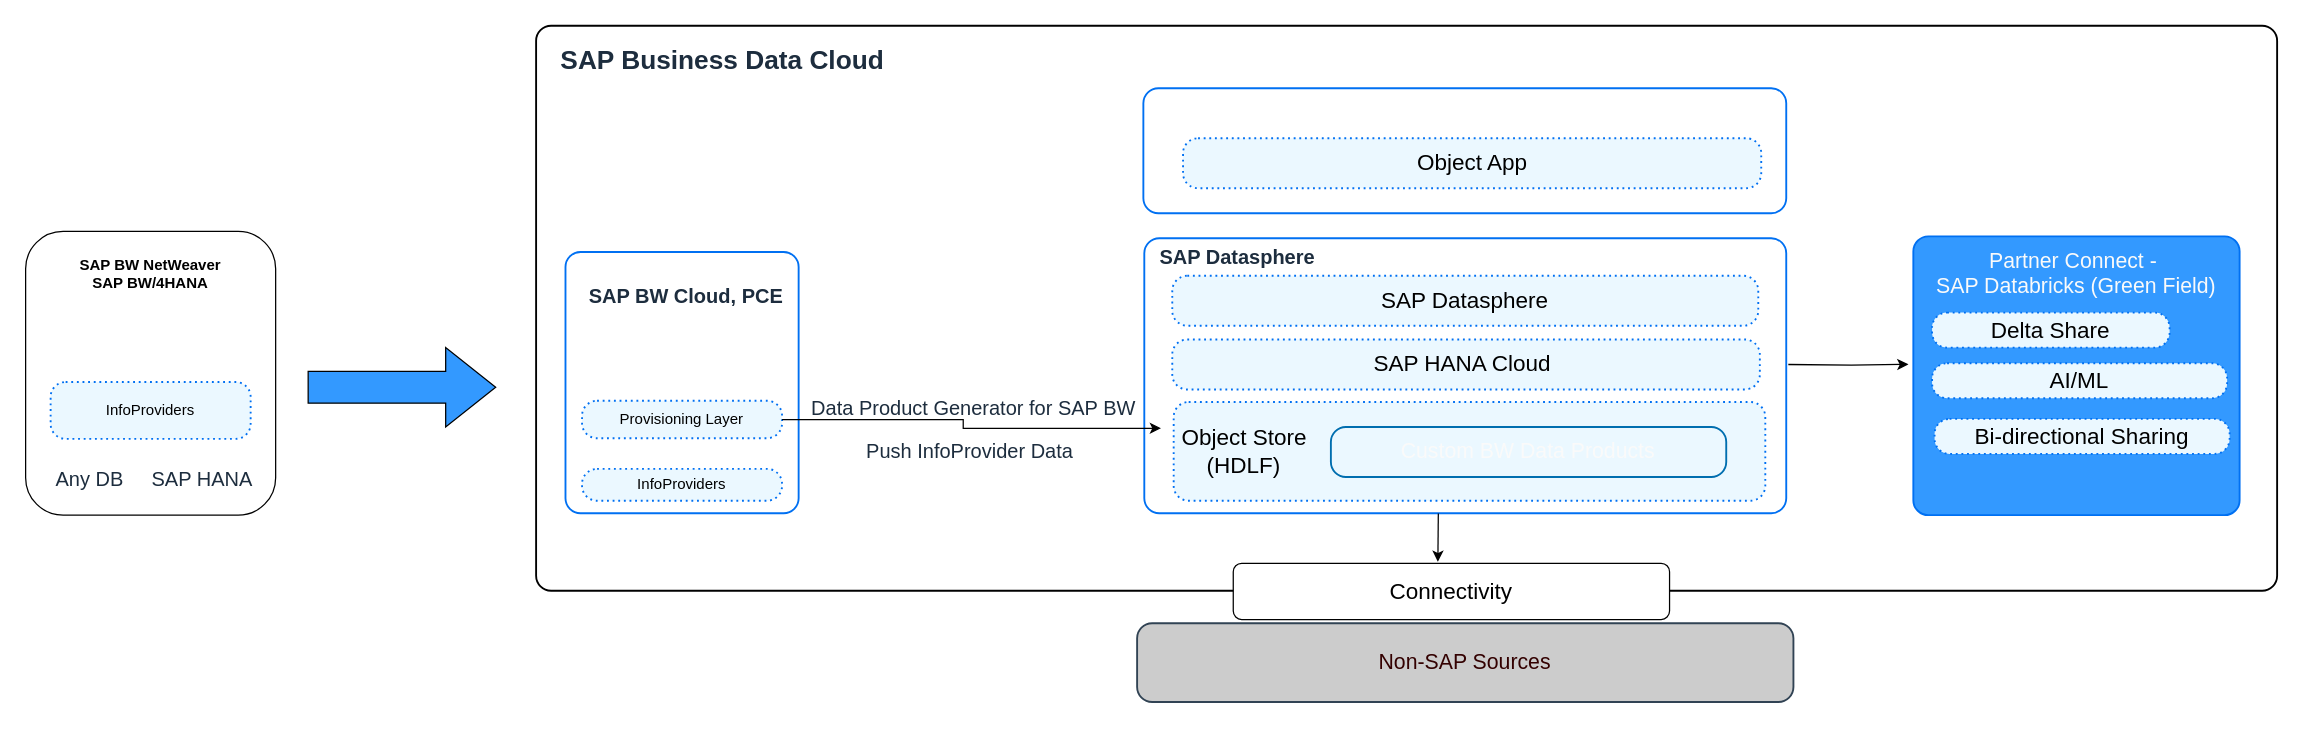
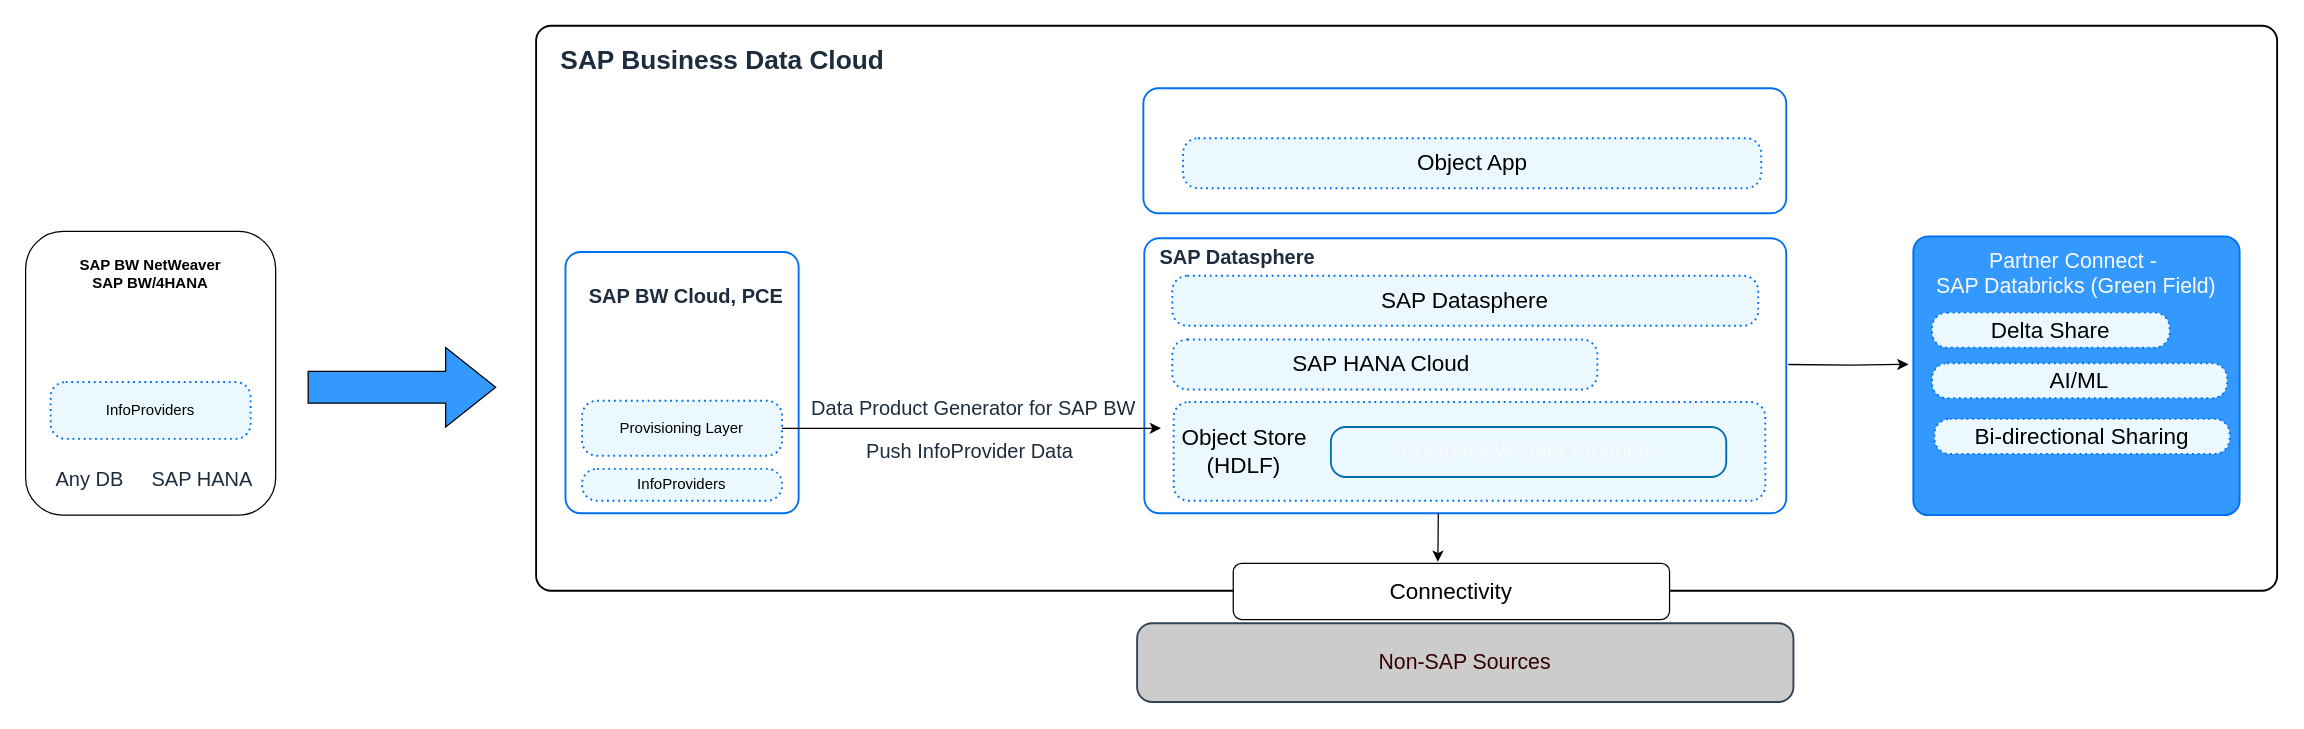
node "SAP HANA Cloud": size 588x50 -> 425x50
node "Provisioning Layer": size 200x38 -> 200x55
